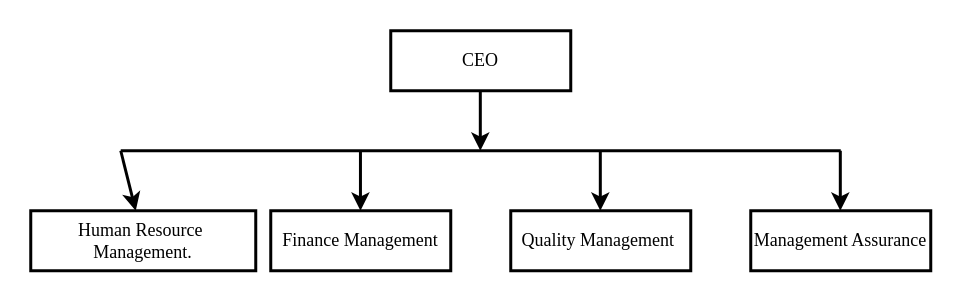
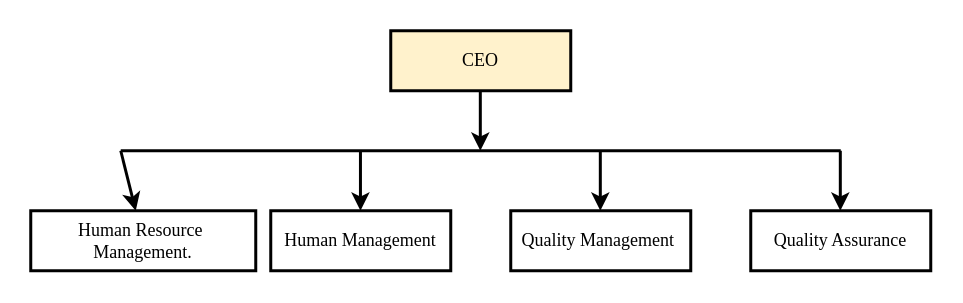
node "CEO": fillcolor #ffffff -> #fff2cc
node "Finance Management": label "Finance Management" -> "Human Management"
node "Management Assurance": label "Management Assurance" -> "Quality Assurance"
